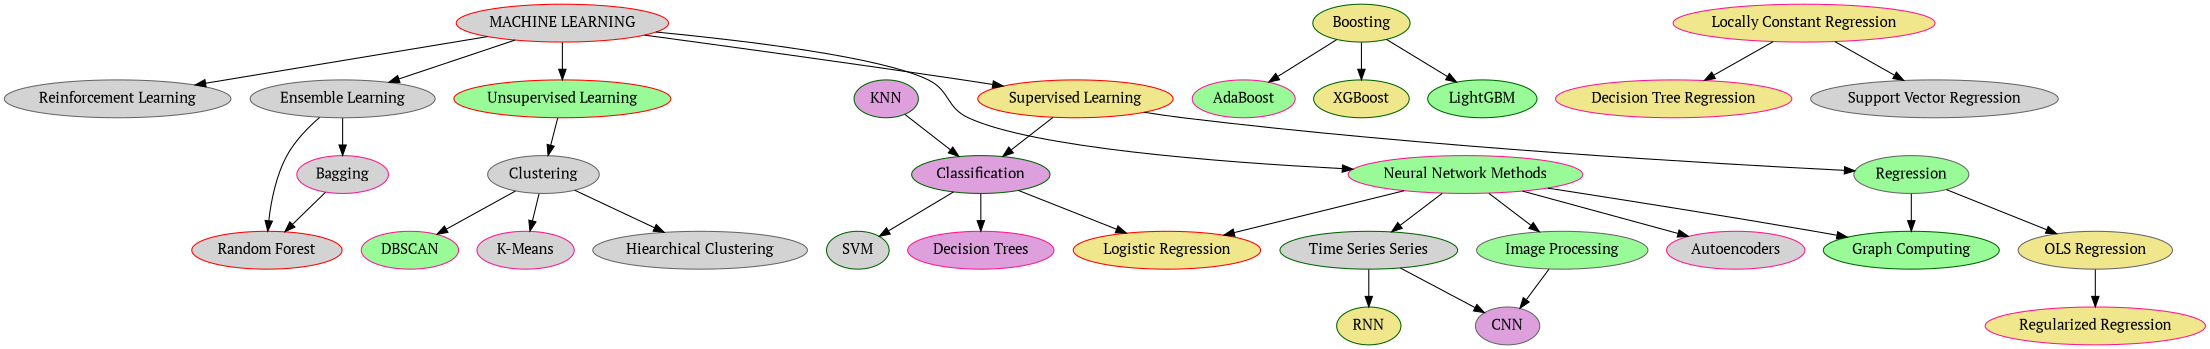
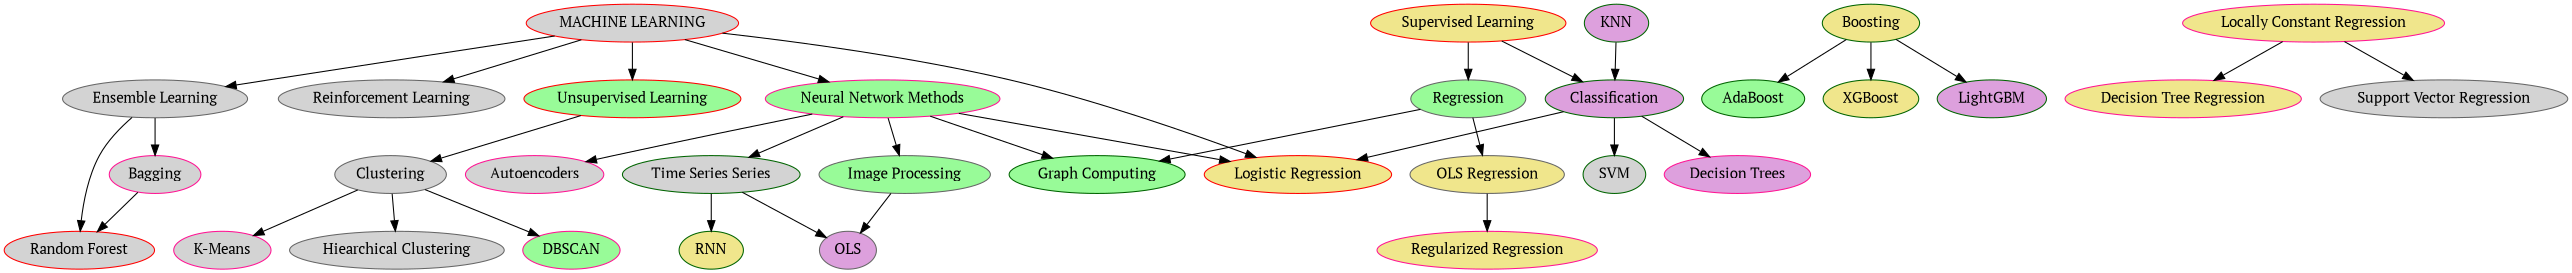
edge "MACHINE LEARNING" -> "Supervised Learning": now "MACHINE LEARNING" -> "Logistic Regression"
node "AdaBoost": color deeppink -> darkgreen
node "LightGBM": fillcolor palegreen -> plum
node "CNN": label "CNN" -> "OLS"
